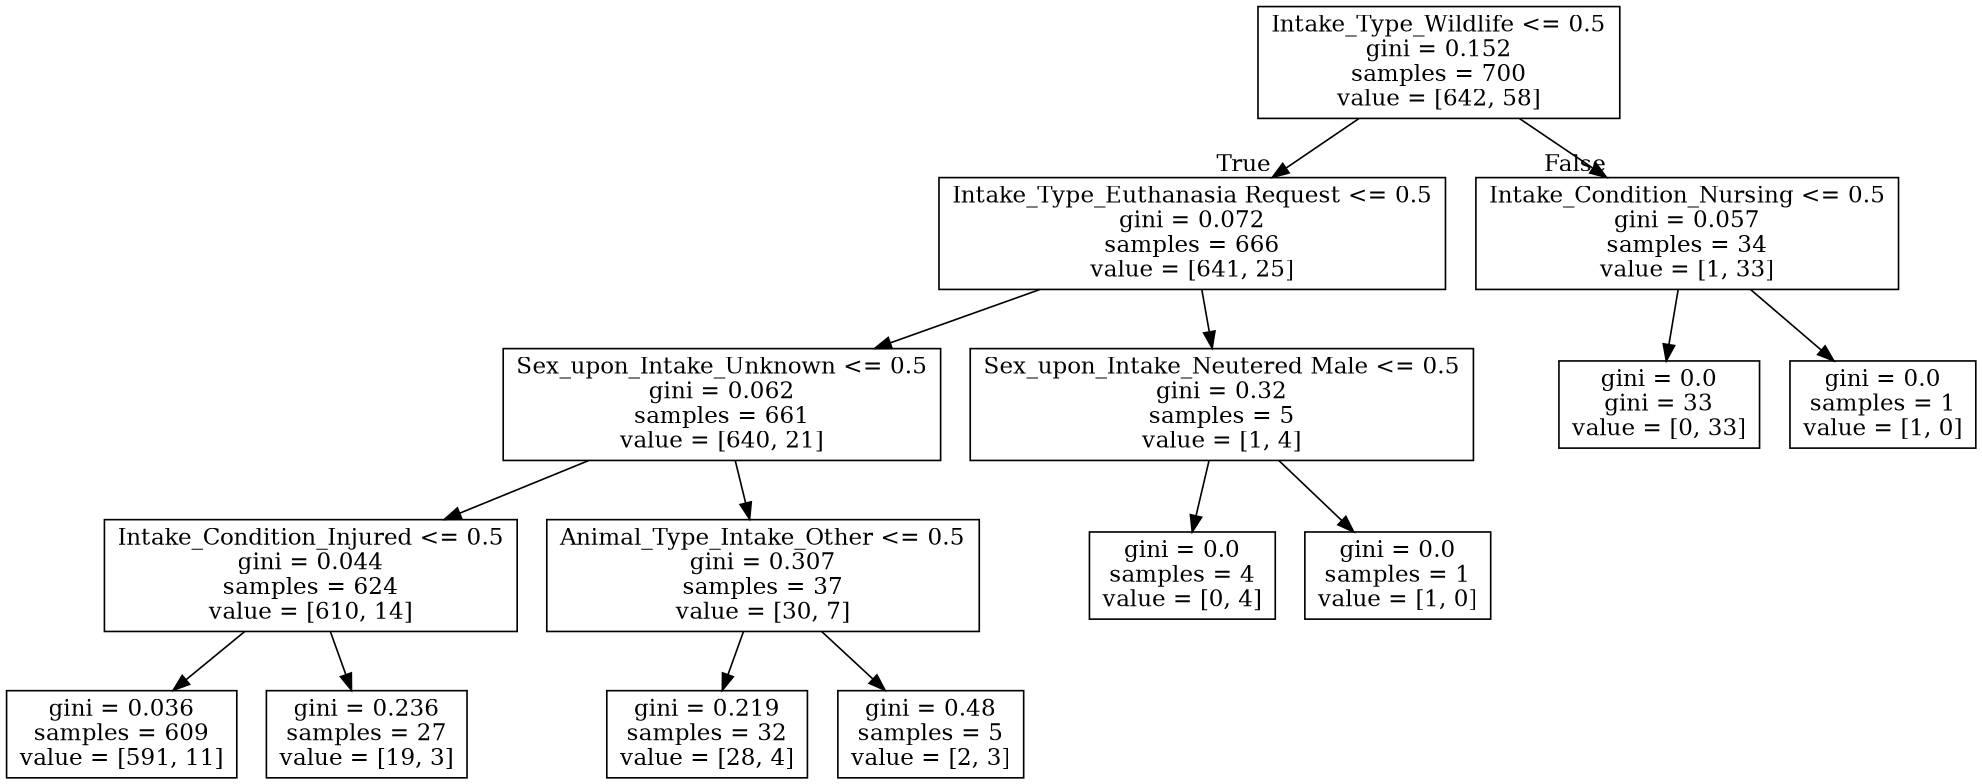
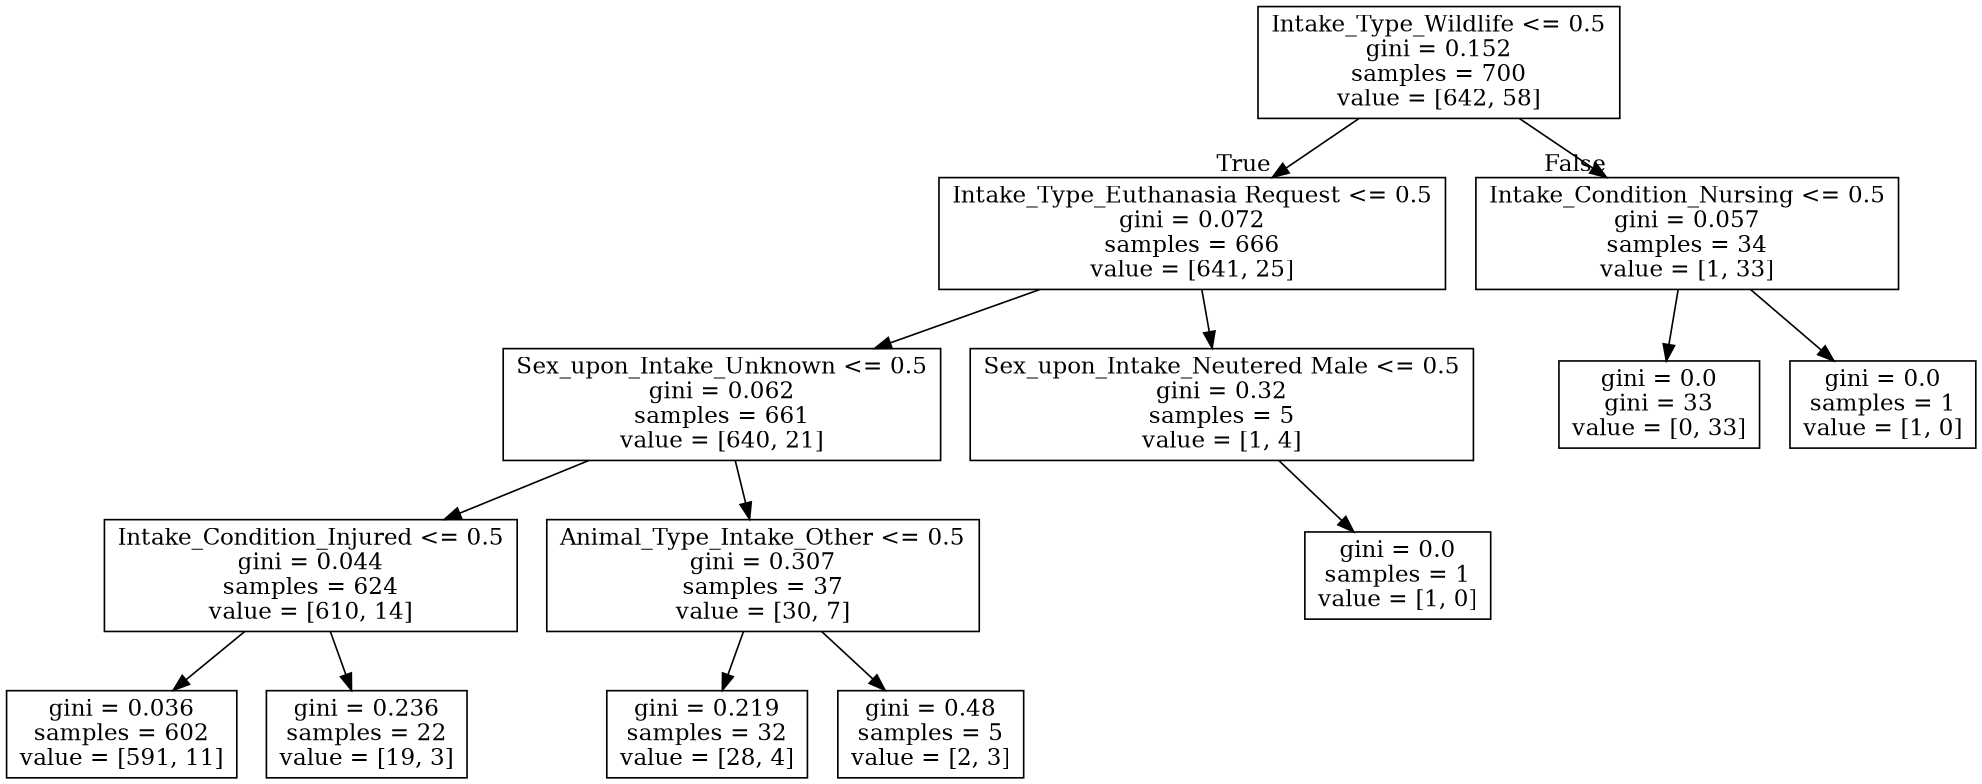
node "gini = 0.0 samples = 4 value = [0, 4]": removed
node "gini = 0.036 samples = 609 value = [591, 11]": label "gini = 0.036 samples = 609 value = [591, 11]" -> "gini = 0.036 samples = 602 value = [591, 11]"
node "gini = 0.236 samples = 27 value = [19, 3]": label "gini = 0.236 samples = 27 value = [19, 3]" -> "gini = 0.236 samples = 22 value = [19, 3]"
